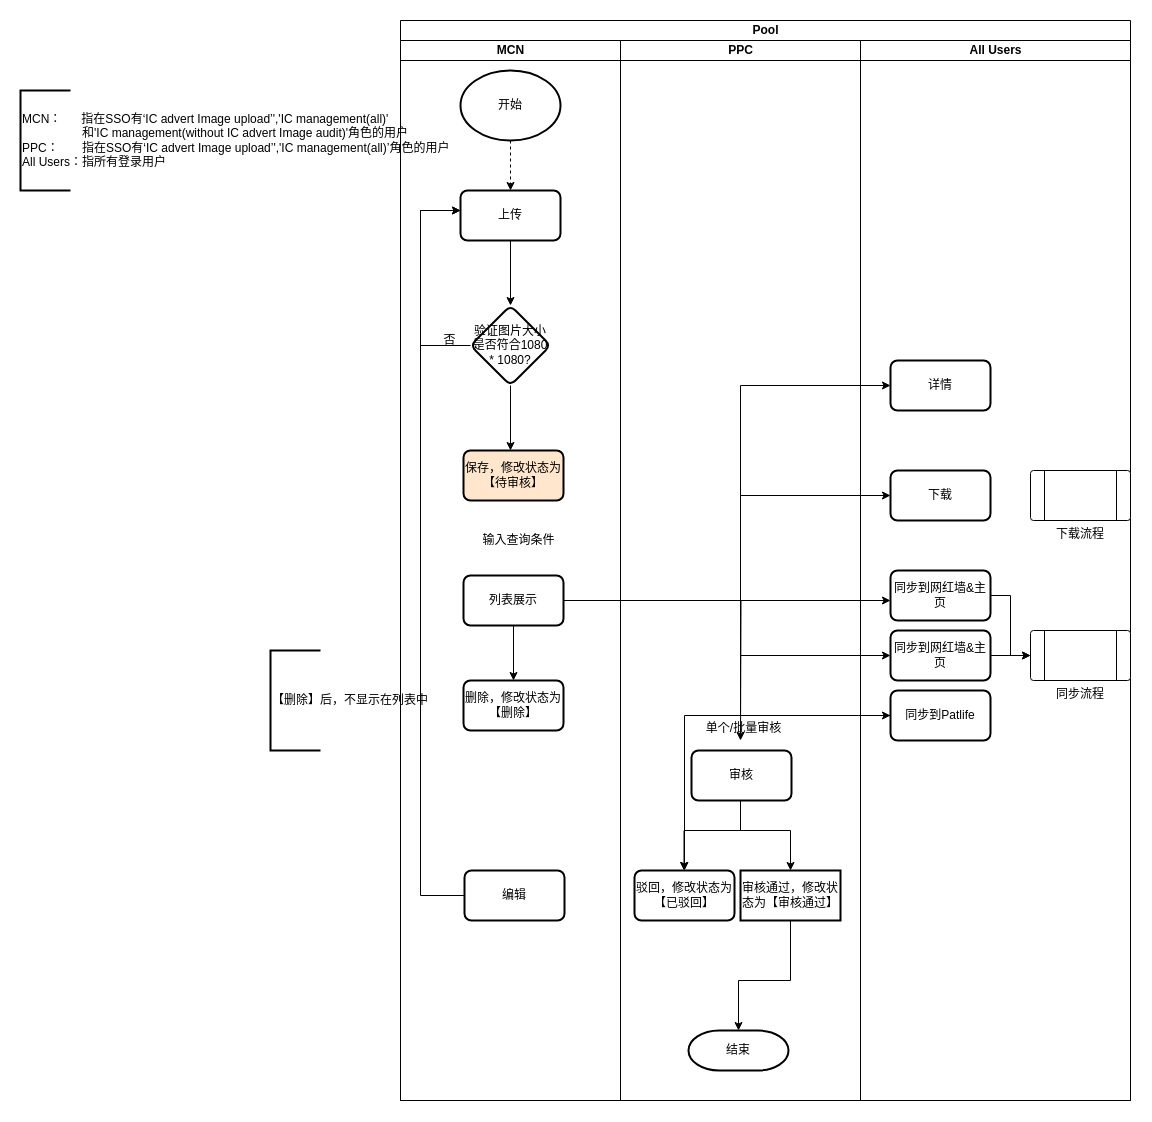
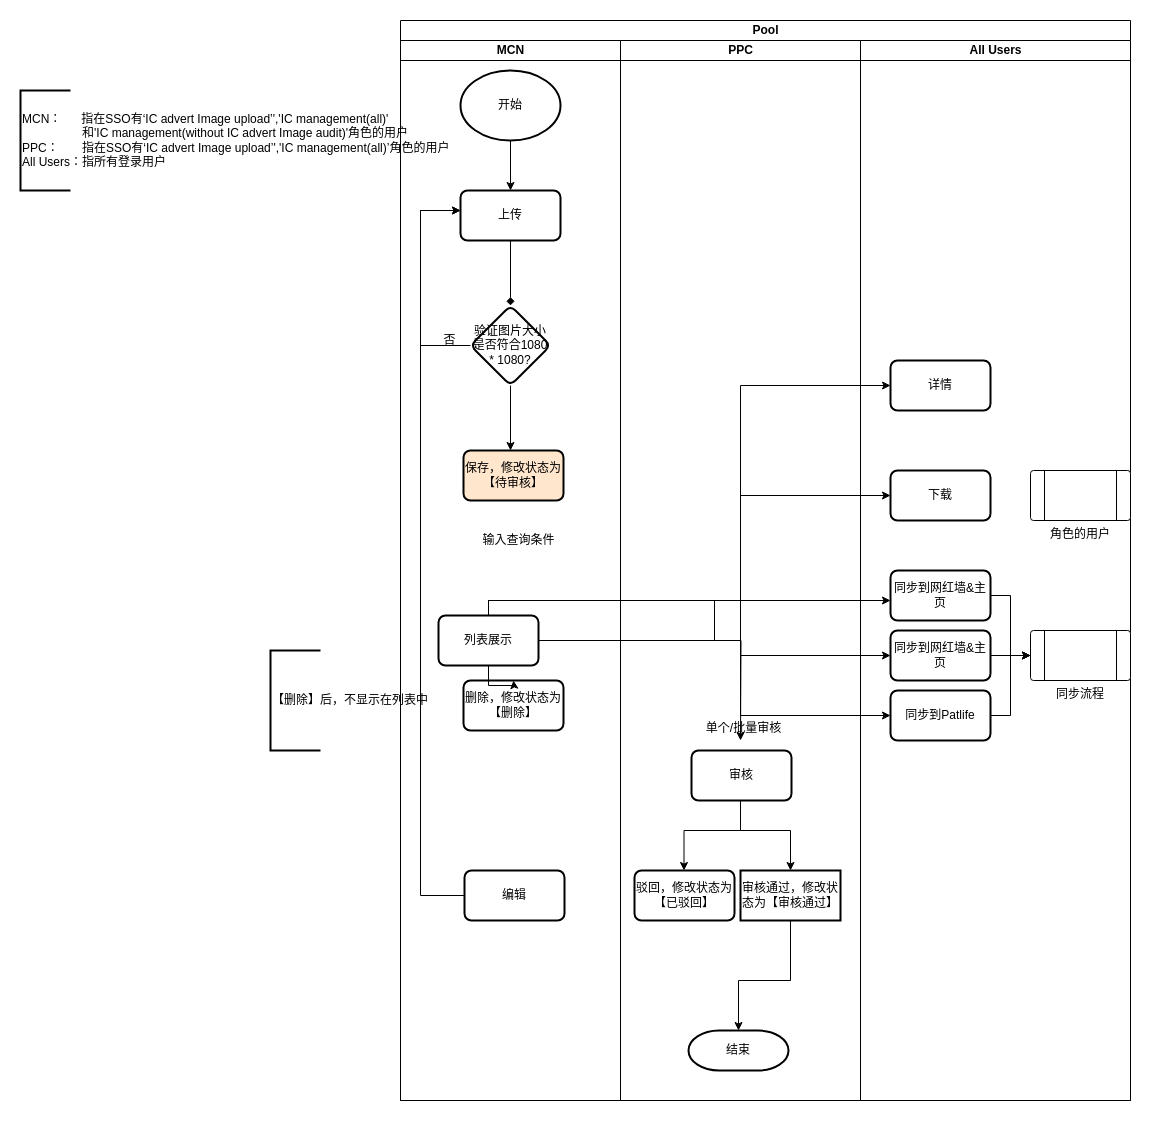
edge "开始" -> "上传": style dashed -> solid
edge "上传" -> "验证图片大小是否符合1080 * 1080?": arrowhead classic -> diamond
node "下载流程": label "下载流程" -> "角色的用户"
node "列表展示": moved (514, 601) -> (489, 641)
edge "同步到Patlife" -> "驳回，修改状态为【已驳回】": now "同步到Patlife" -> "同步流程"
